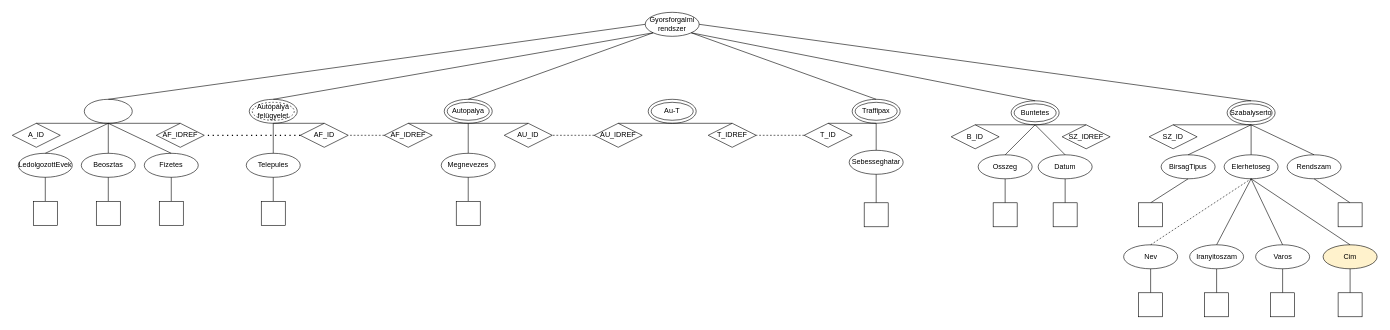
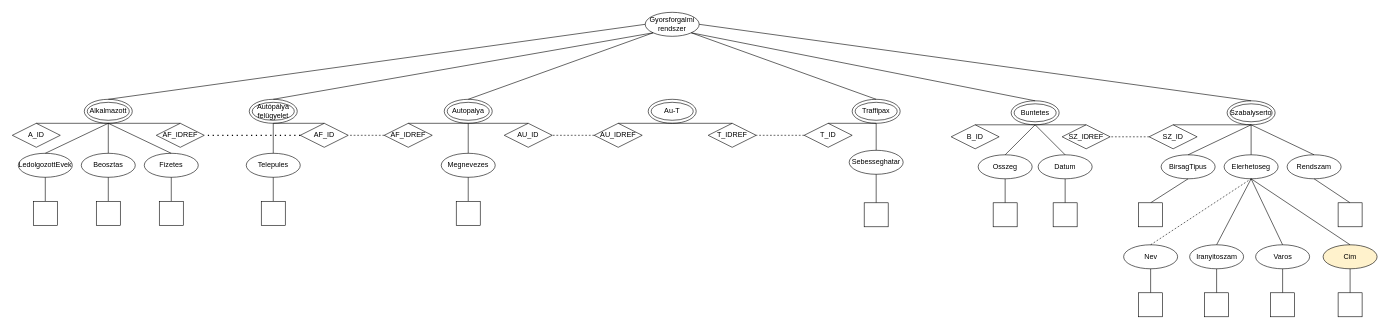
node "Alkalmazott": added
node "Autópálya felügyelet": style dashed -> solid
edge "SZ_IDREF" -- "SZ_ID": added
